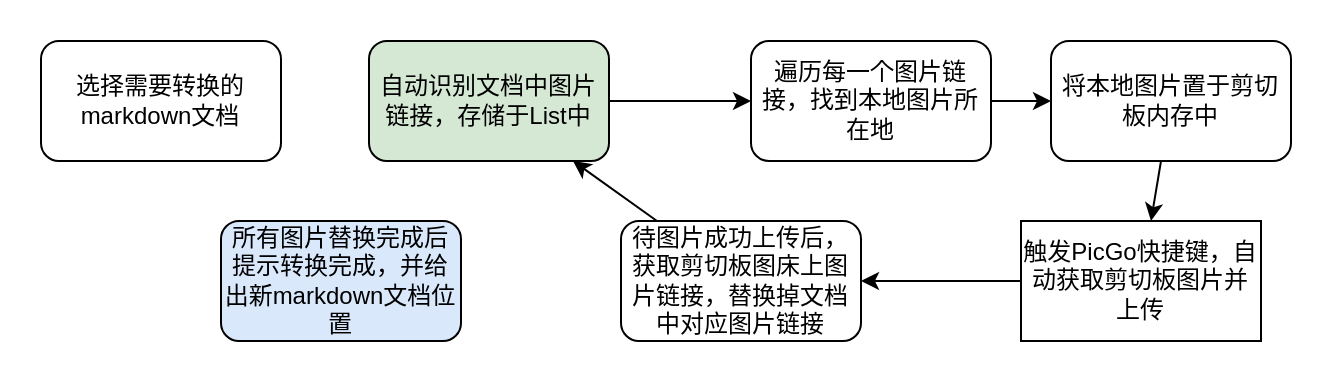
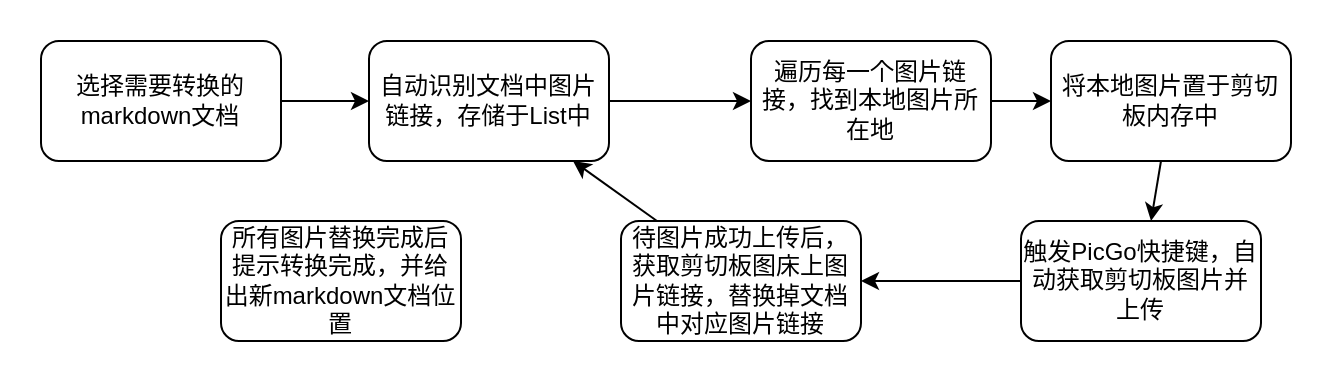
edge "选择需要转换的markdown文档" -> "自动识别文档中图片链接，存储于List中": added
node "自动识别文档中图片链接，存储于List中": fillcolor #d5e8d4 -> #ffffff
node "所有图片替换完成后提示转换完成，并给出新markdown文档位置": fillcolor #dae8fc -> #ffffff
node "触发PicGo快捷键，自动获取剪切板图片并上传": shape rectangle -> rounded rectangle
